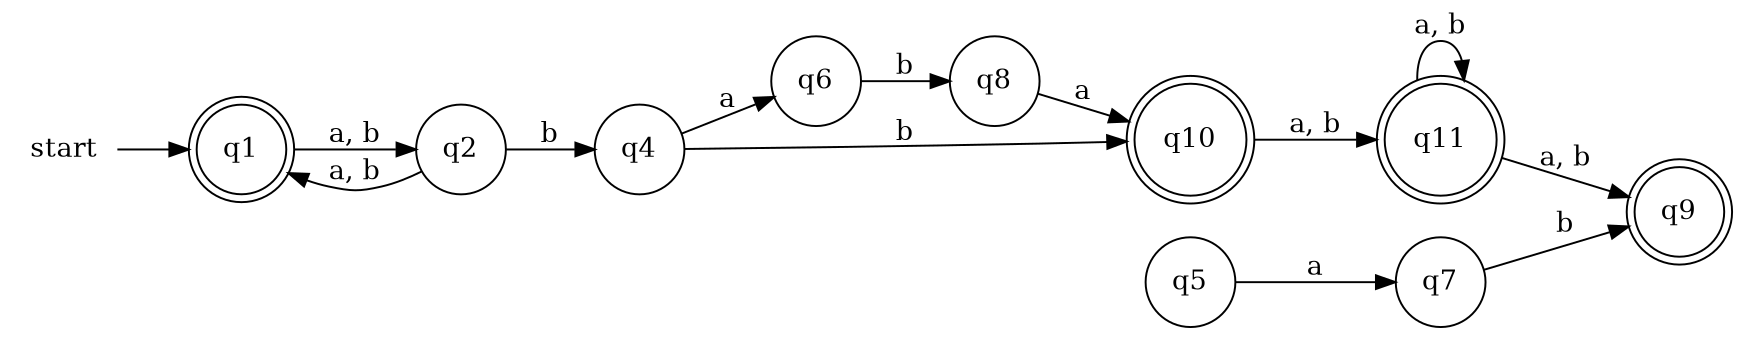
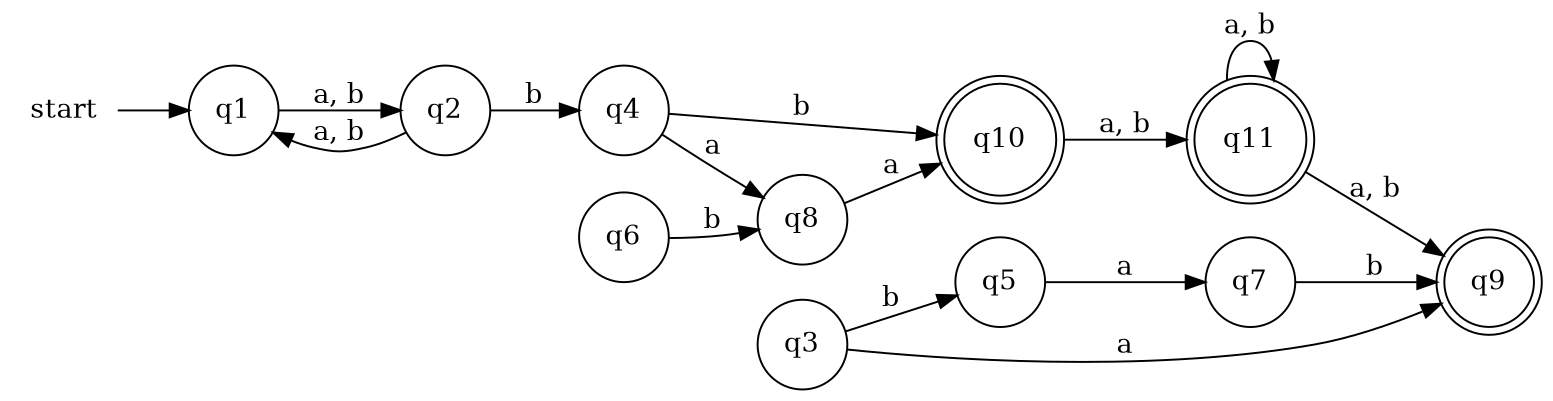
edge "q4" -> "q6": now "q4" -> "q8"
node "q1": shape doublecircle -> circle
node "q3": added
